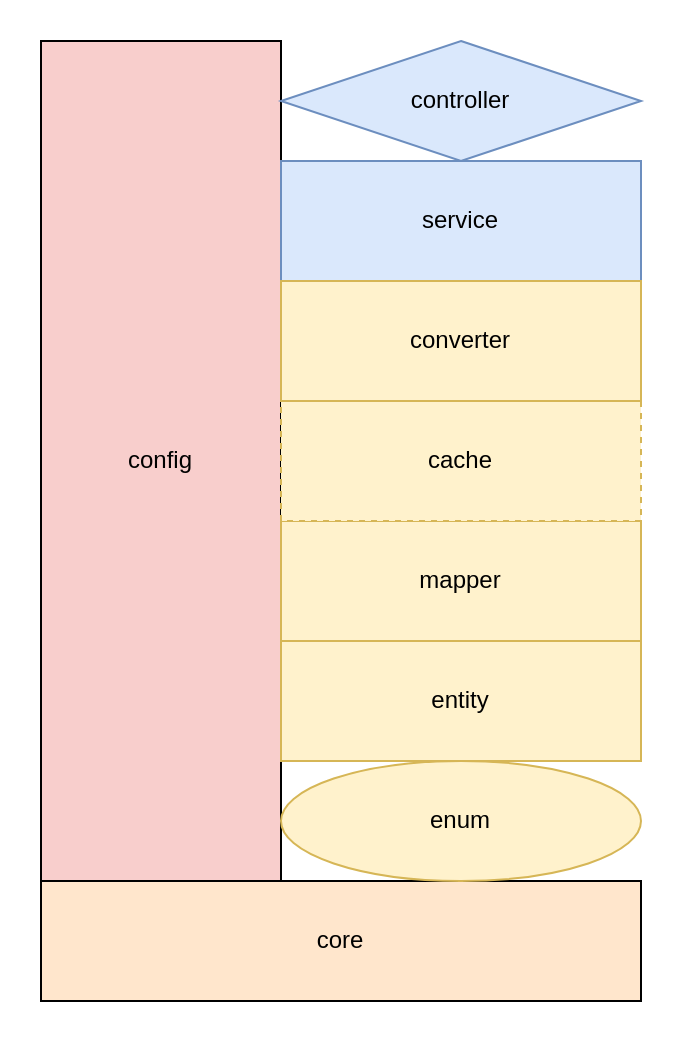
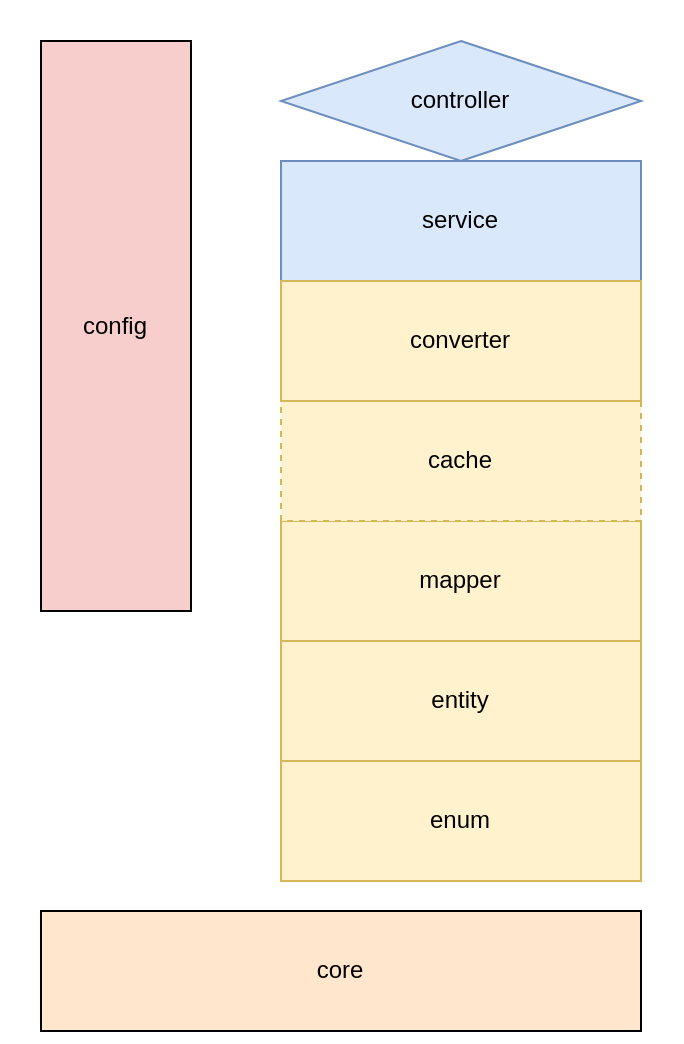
node "config": size 240x840 -> 150x570
node "enum": shape ellipse -> rectangle
node "core": moved (341, 941) -> (341, 971)
